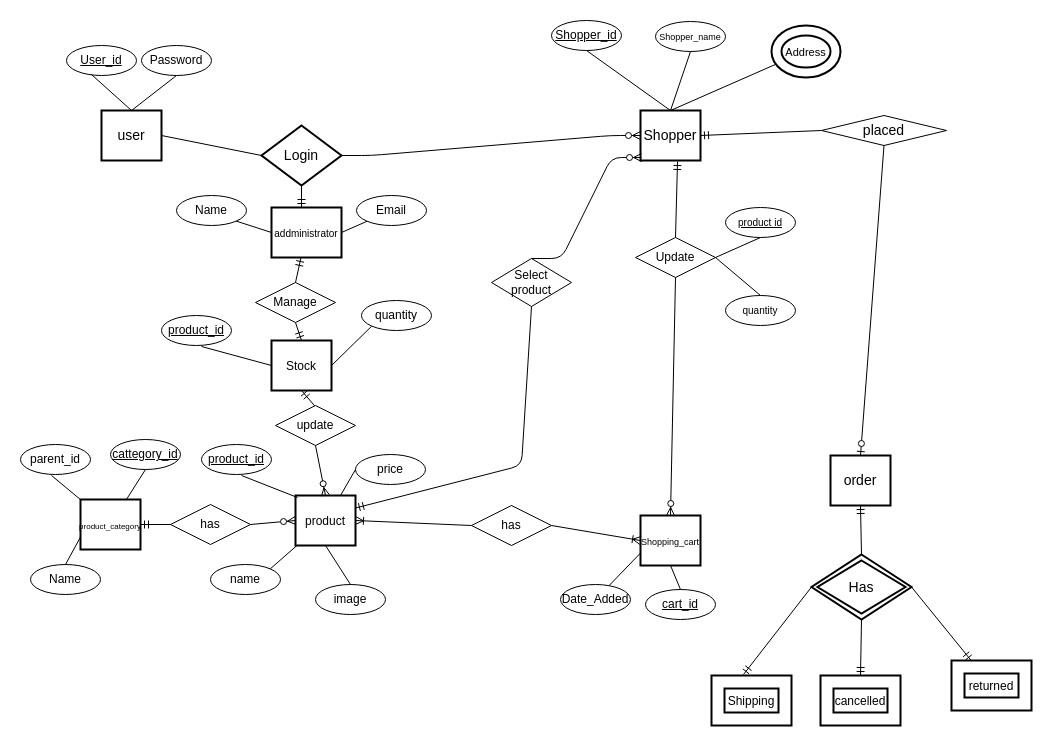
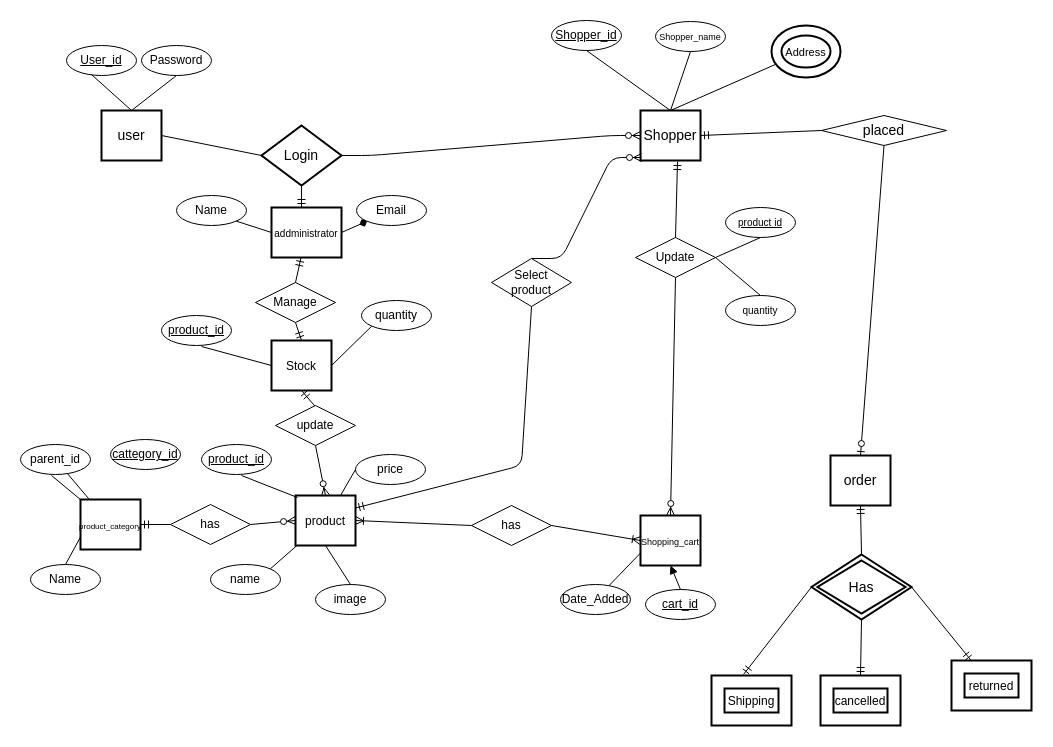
edge "Email" -- "addministrator": arrowhead none -> diamond
edge "cattegory_id" -- "product_category": now "parent_id" -- "product_category"
edge "Shopping_cart" -- "cart_id": arrowhead none -> block
